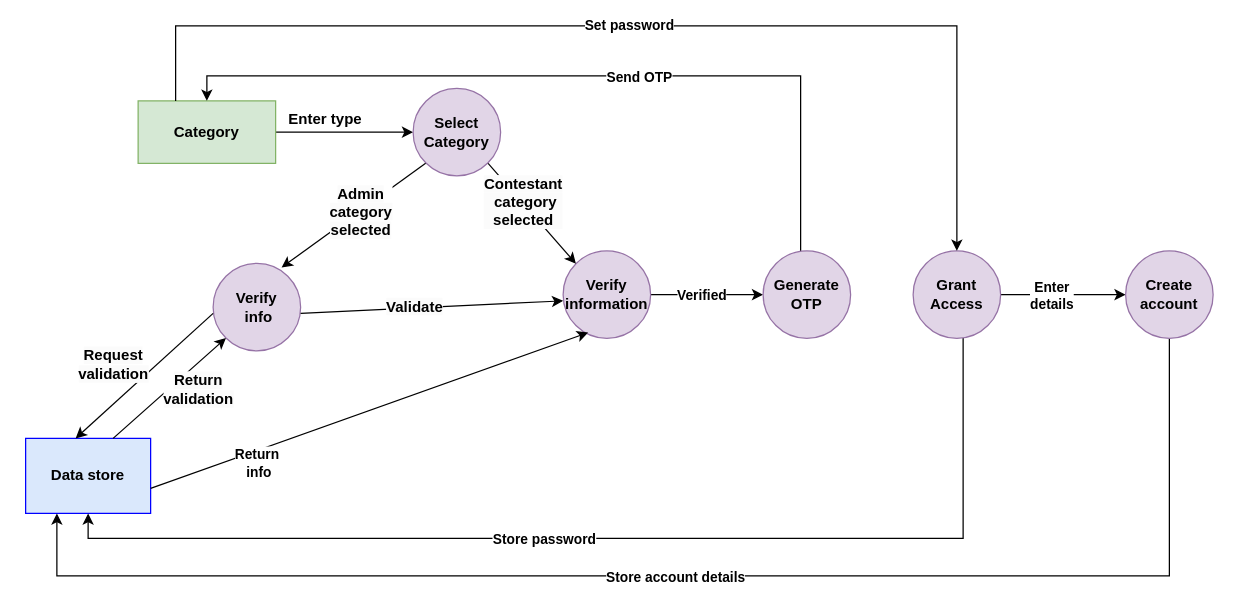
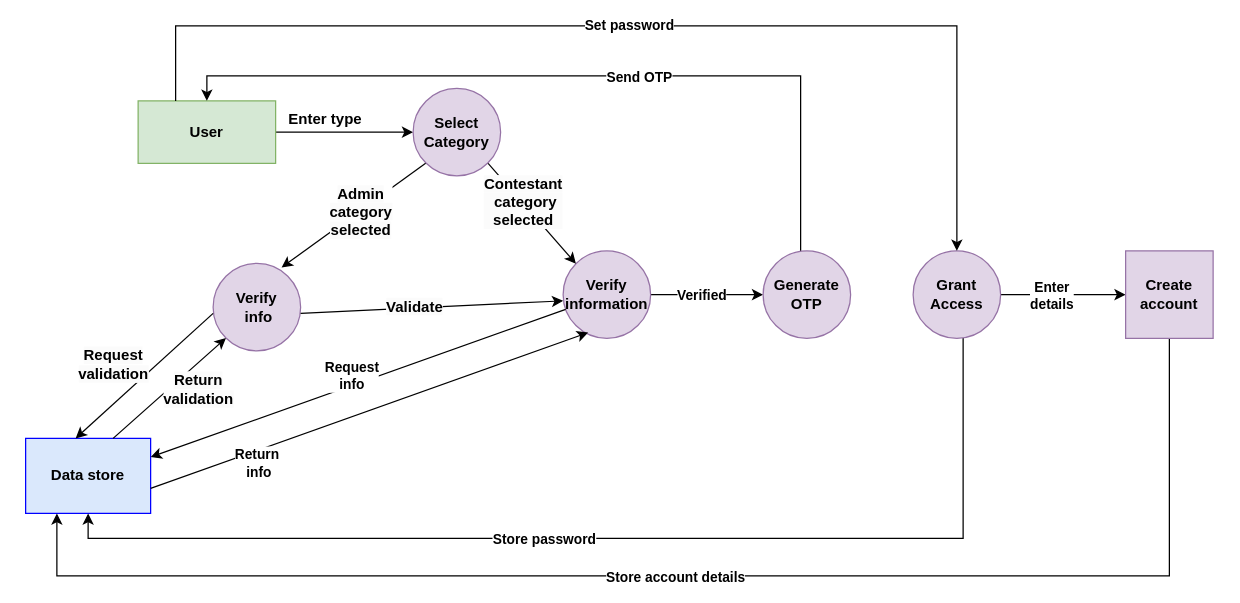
node "Category": label "Category" -> "User"
node "Create account": shape ellipse -> rectangle
edge "Verify information" -> "Data store": added, label "Request info"
